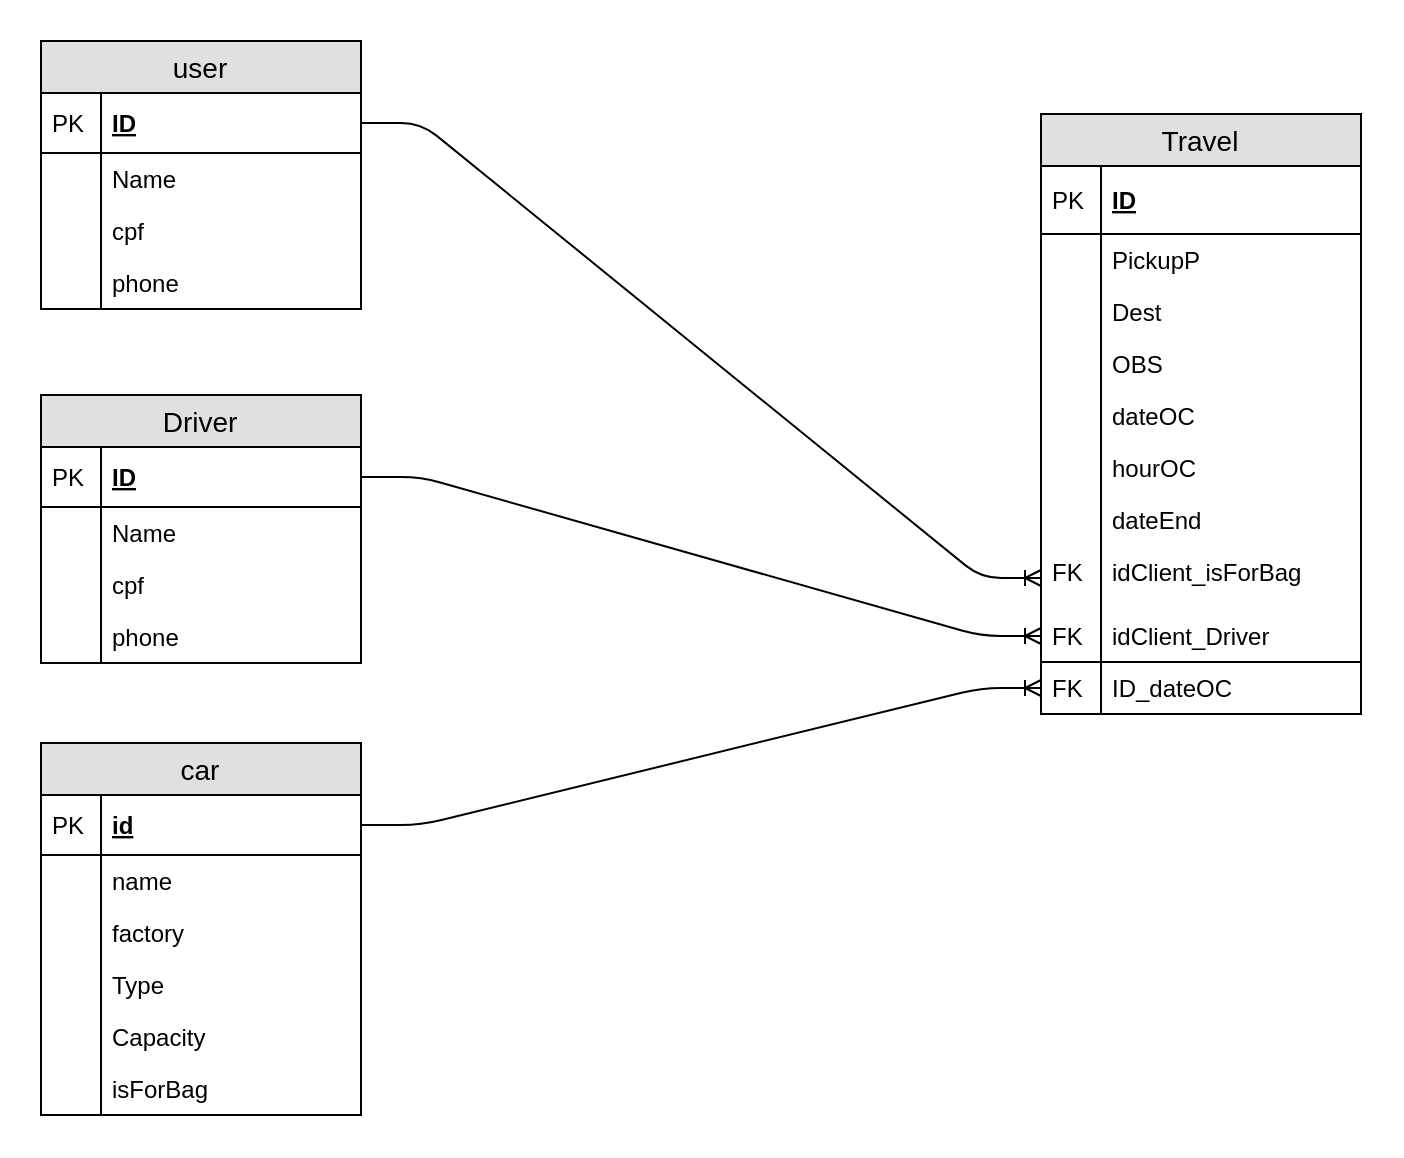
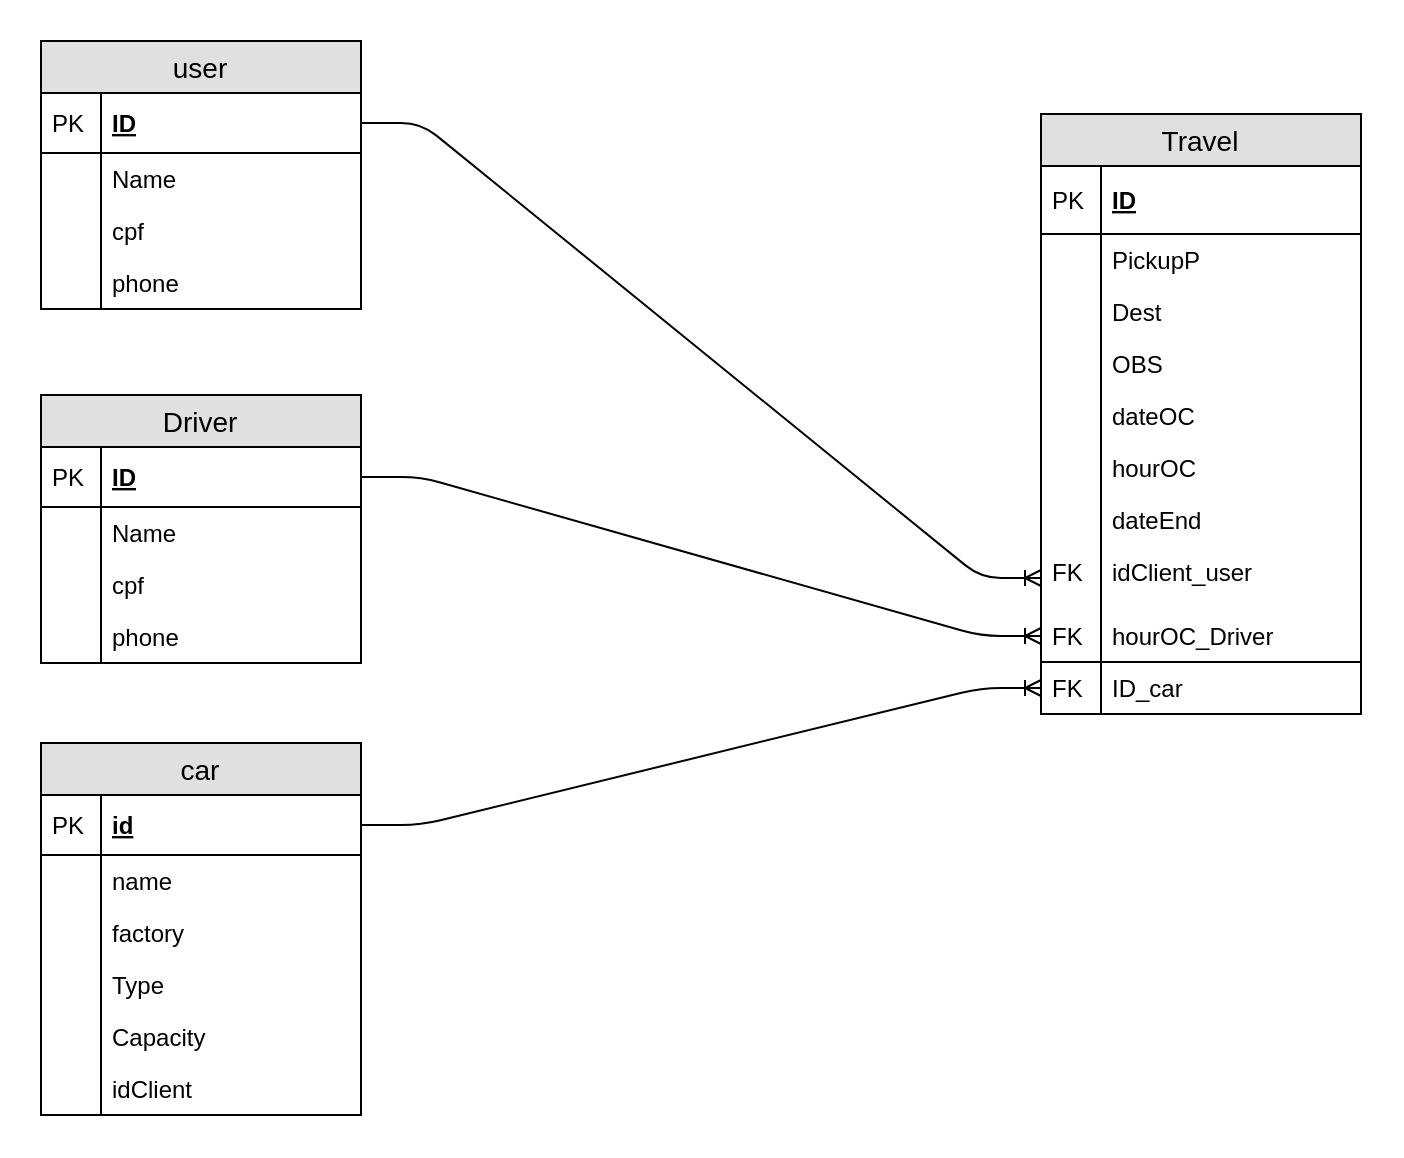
node "idClient_isForBag": label "idClient_isForBag" -> "idClient_user"
node "idClient_Driver": label "idClient_Driver" -> "hourOC_Driver"
node "ID_dateOC": label "ID_dateOC" -> "ID_car"
node "isForBag": label "isForBag" -> "idClient"
